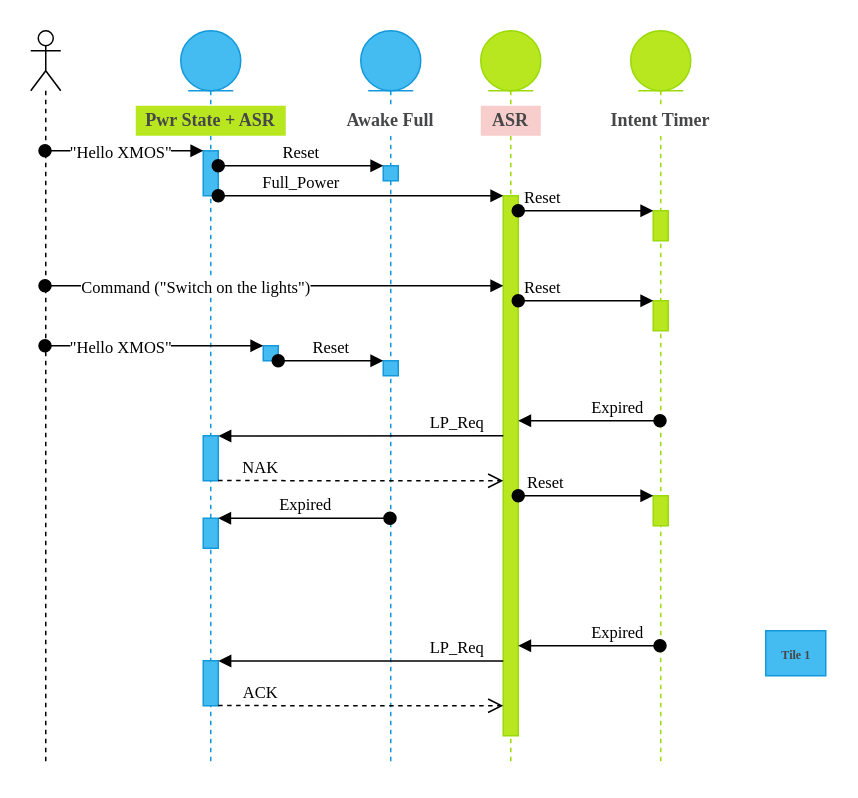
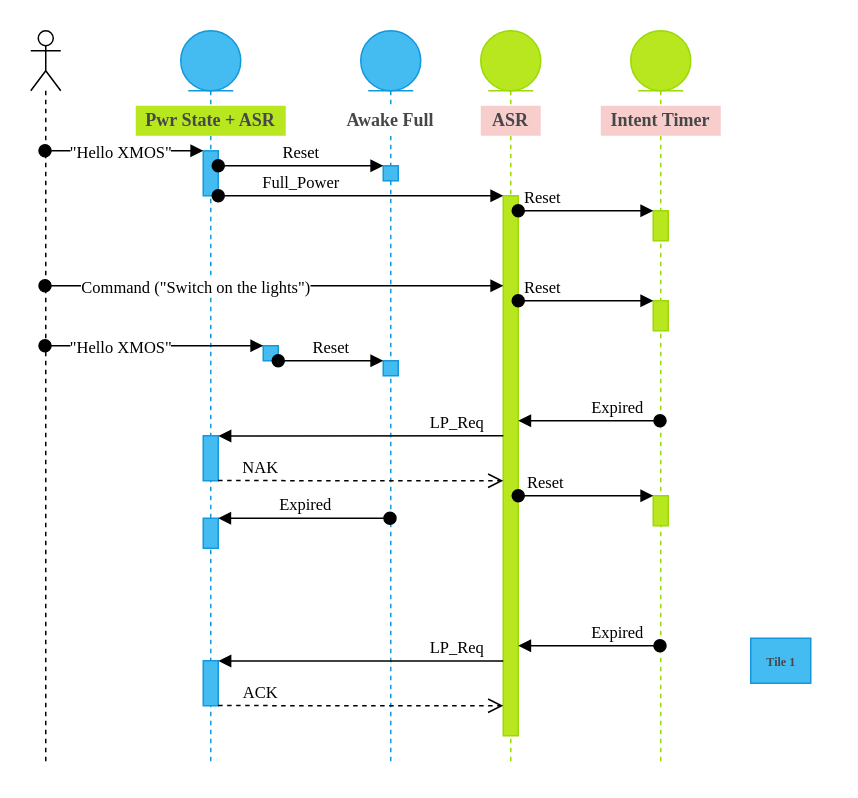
node "Intent Timer": fillcolor #ffffff -> #f8cecc
node "Tile 1": moved (796, 653) -> (781, 661)
